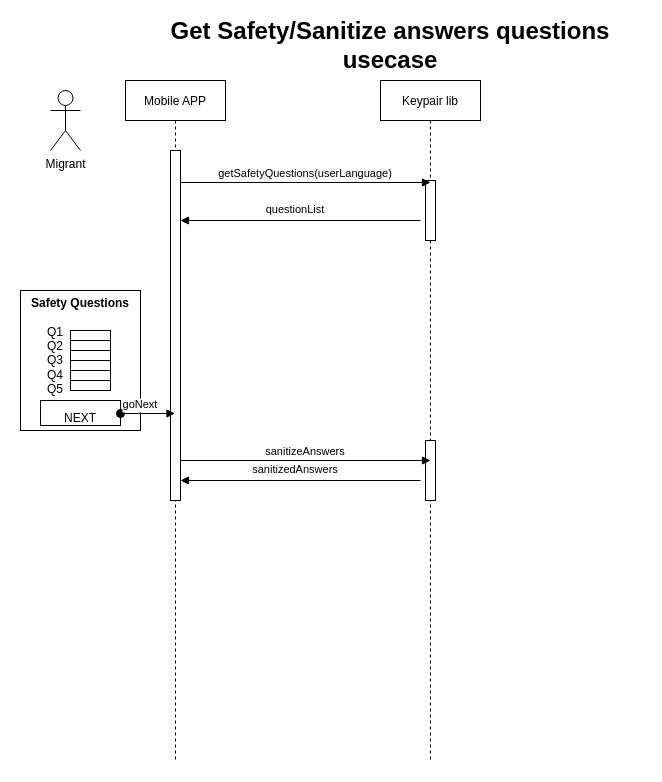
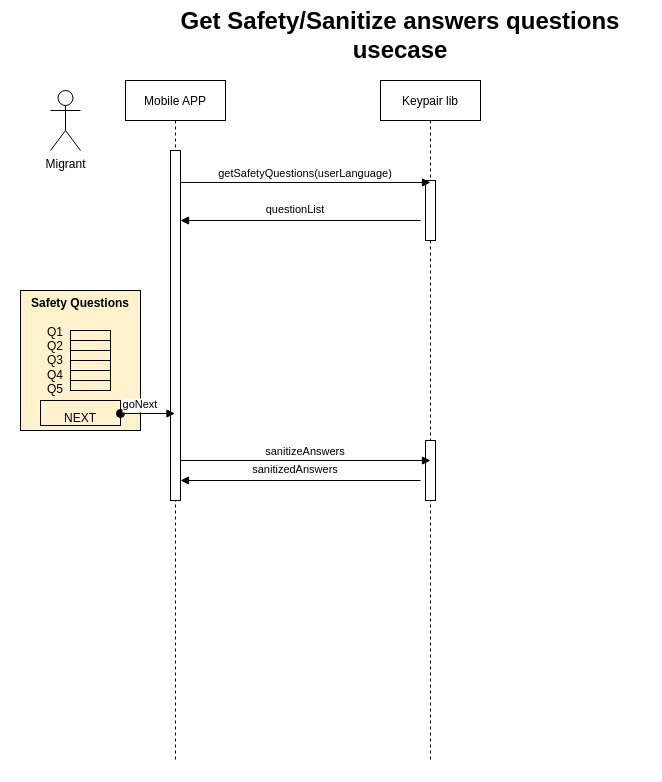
node "Get Safety/Sanitize answers questions usecase": moved (391, 46) -> (401, 36)
node "Safety Questions Q1 Q2 Q3 Q4 Q5 NEXT": fillcolor #ffffff -> #fff2cc
